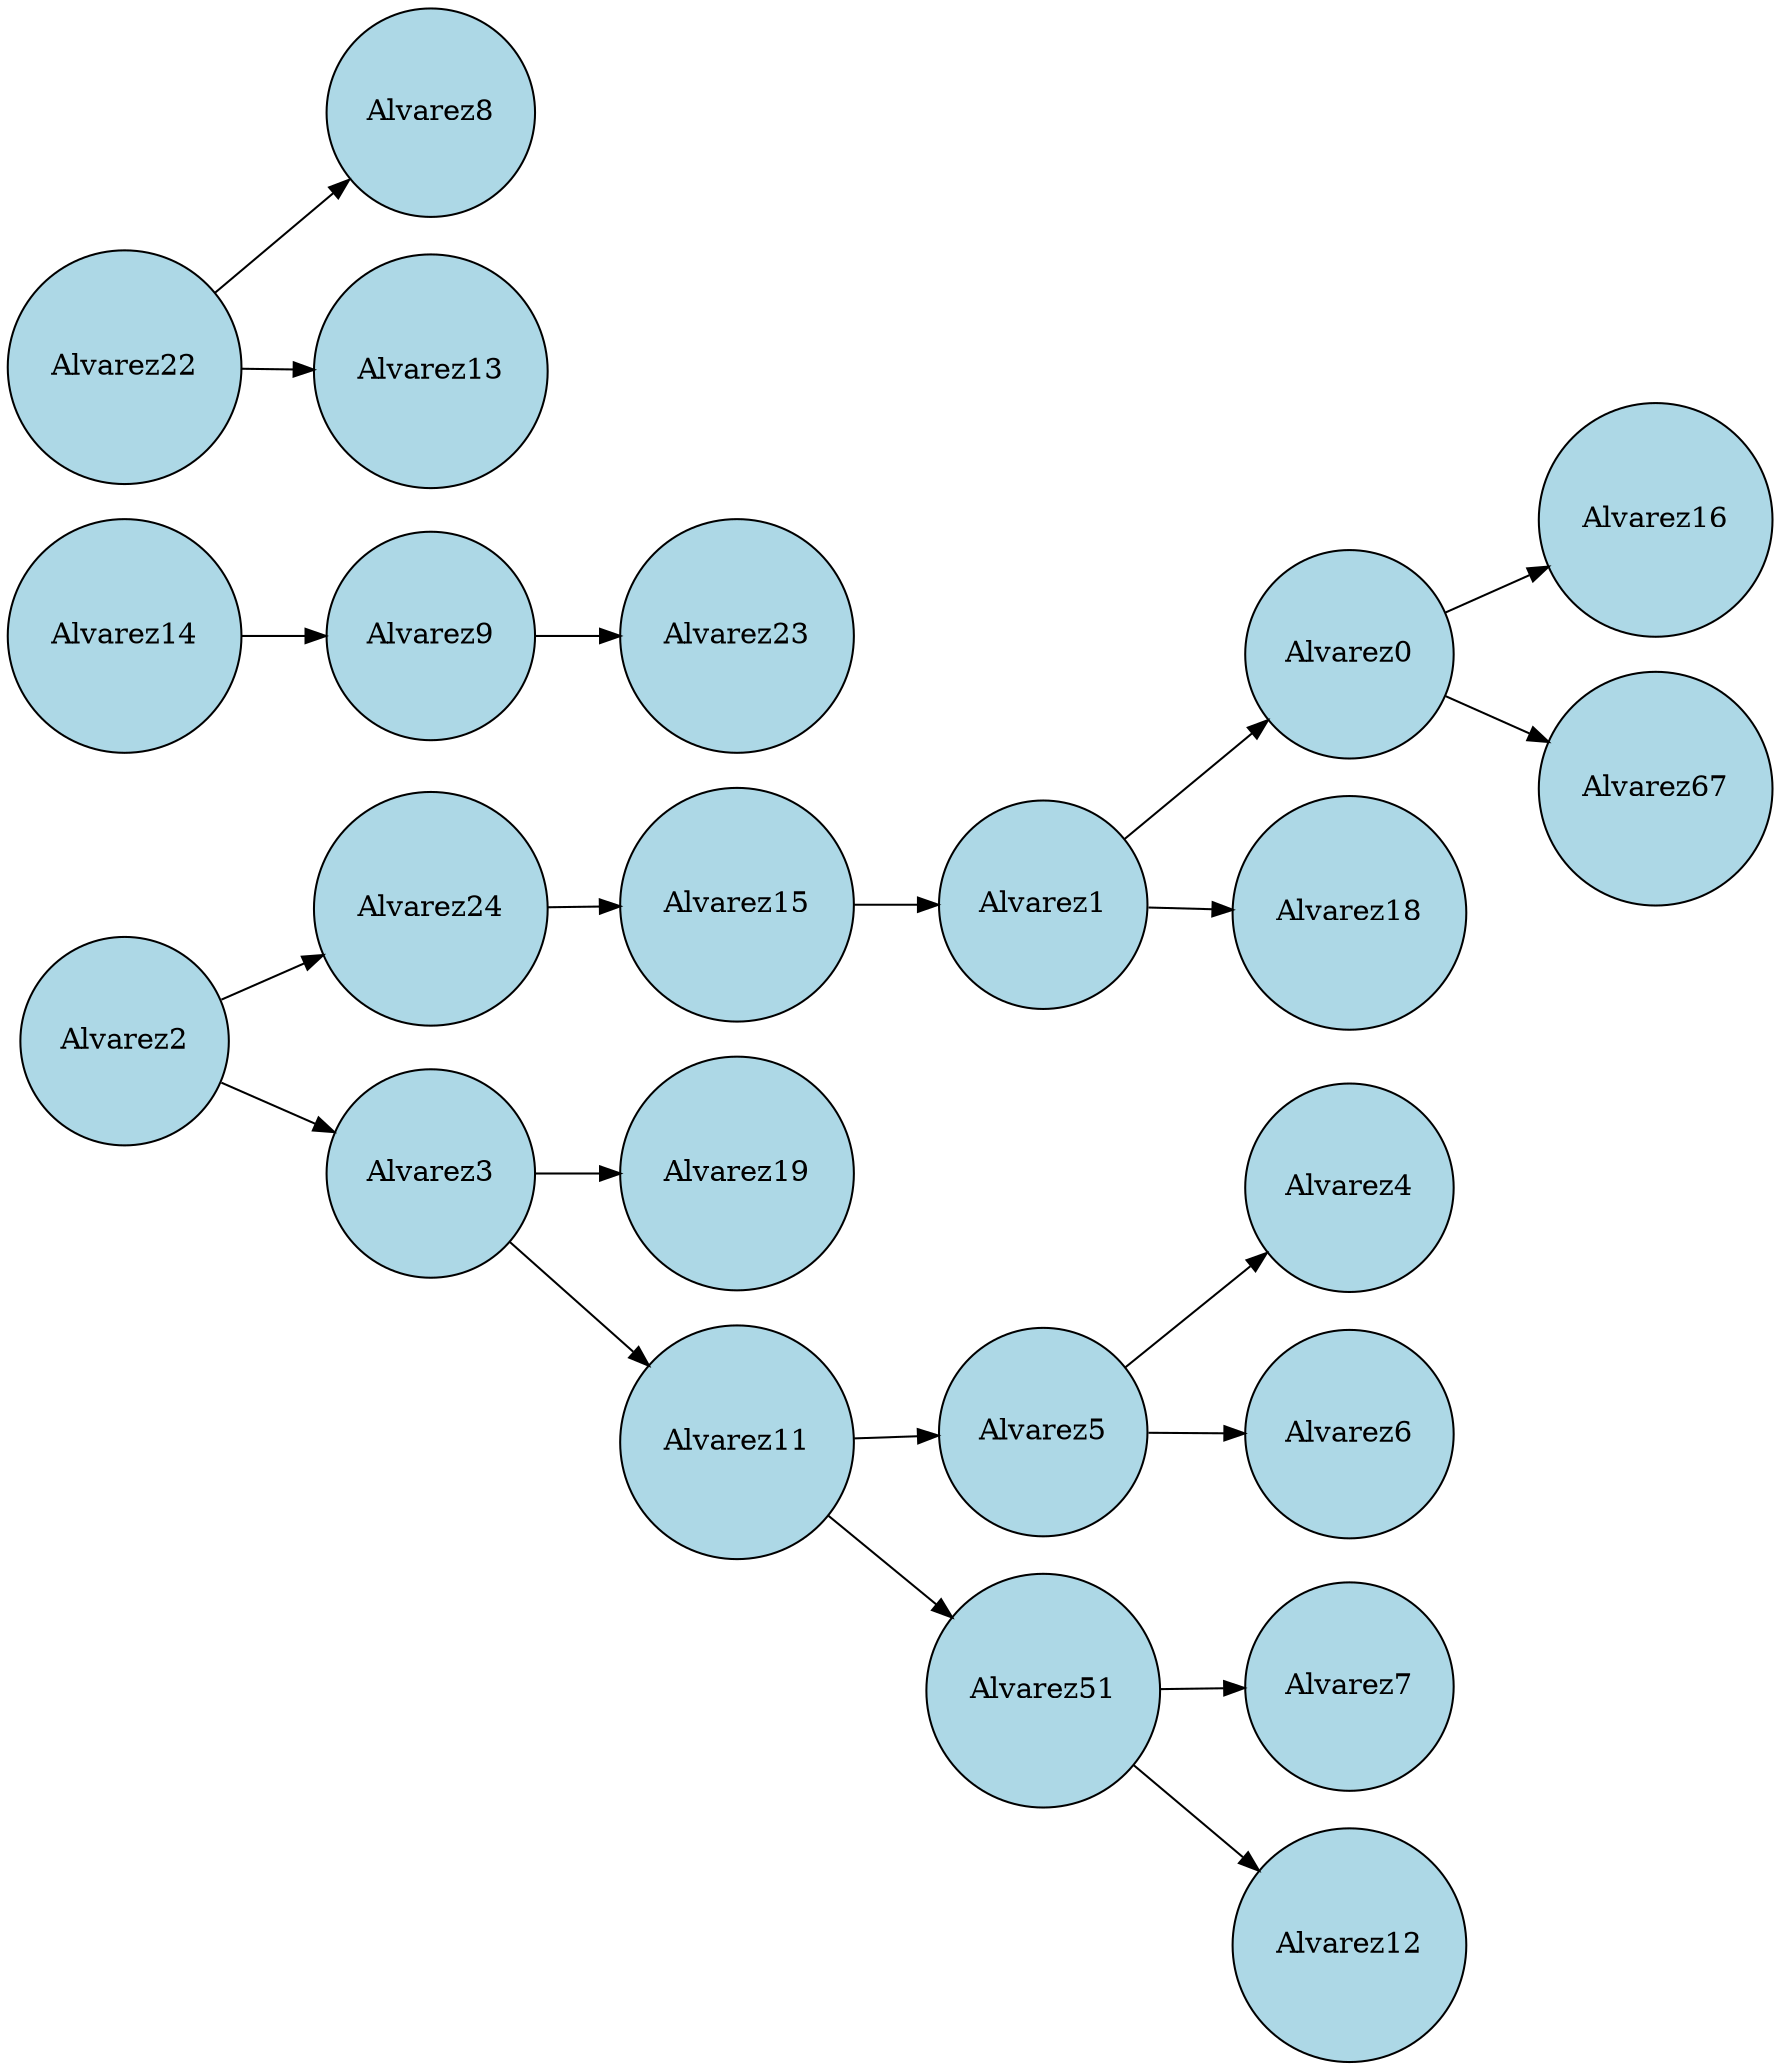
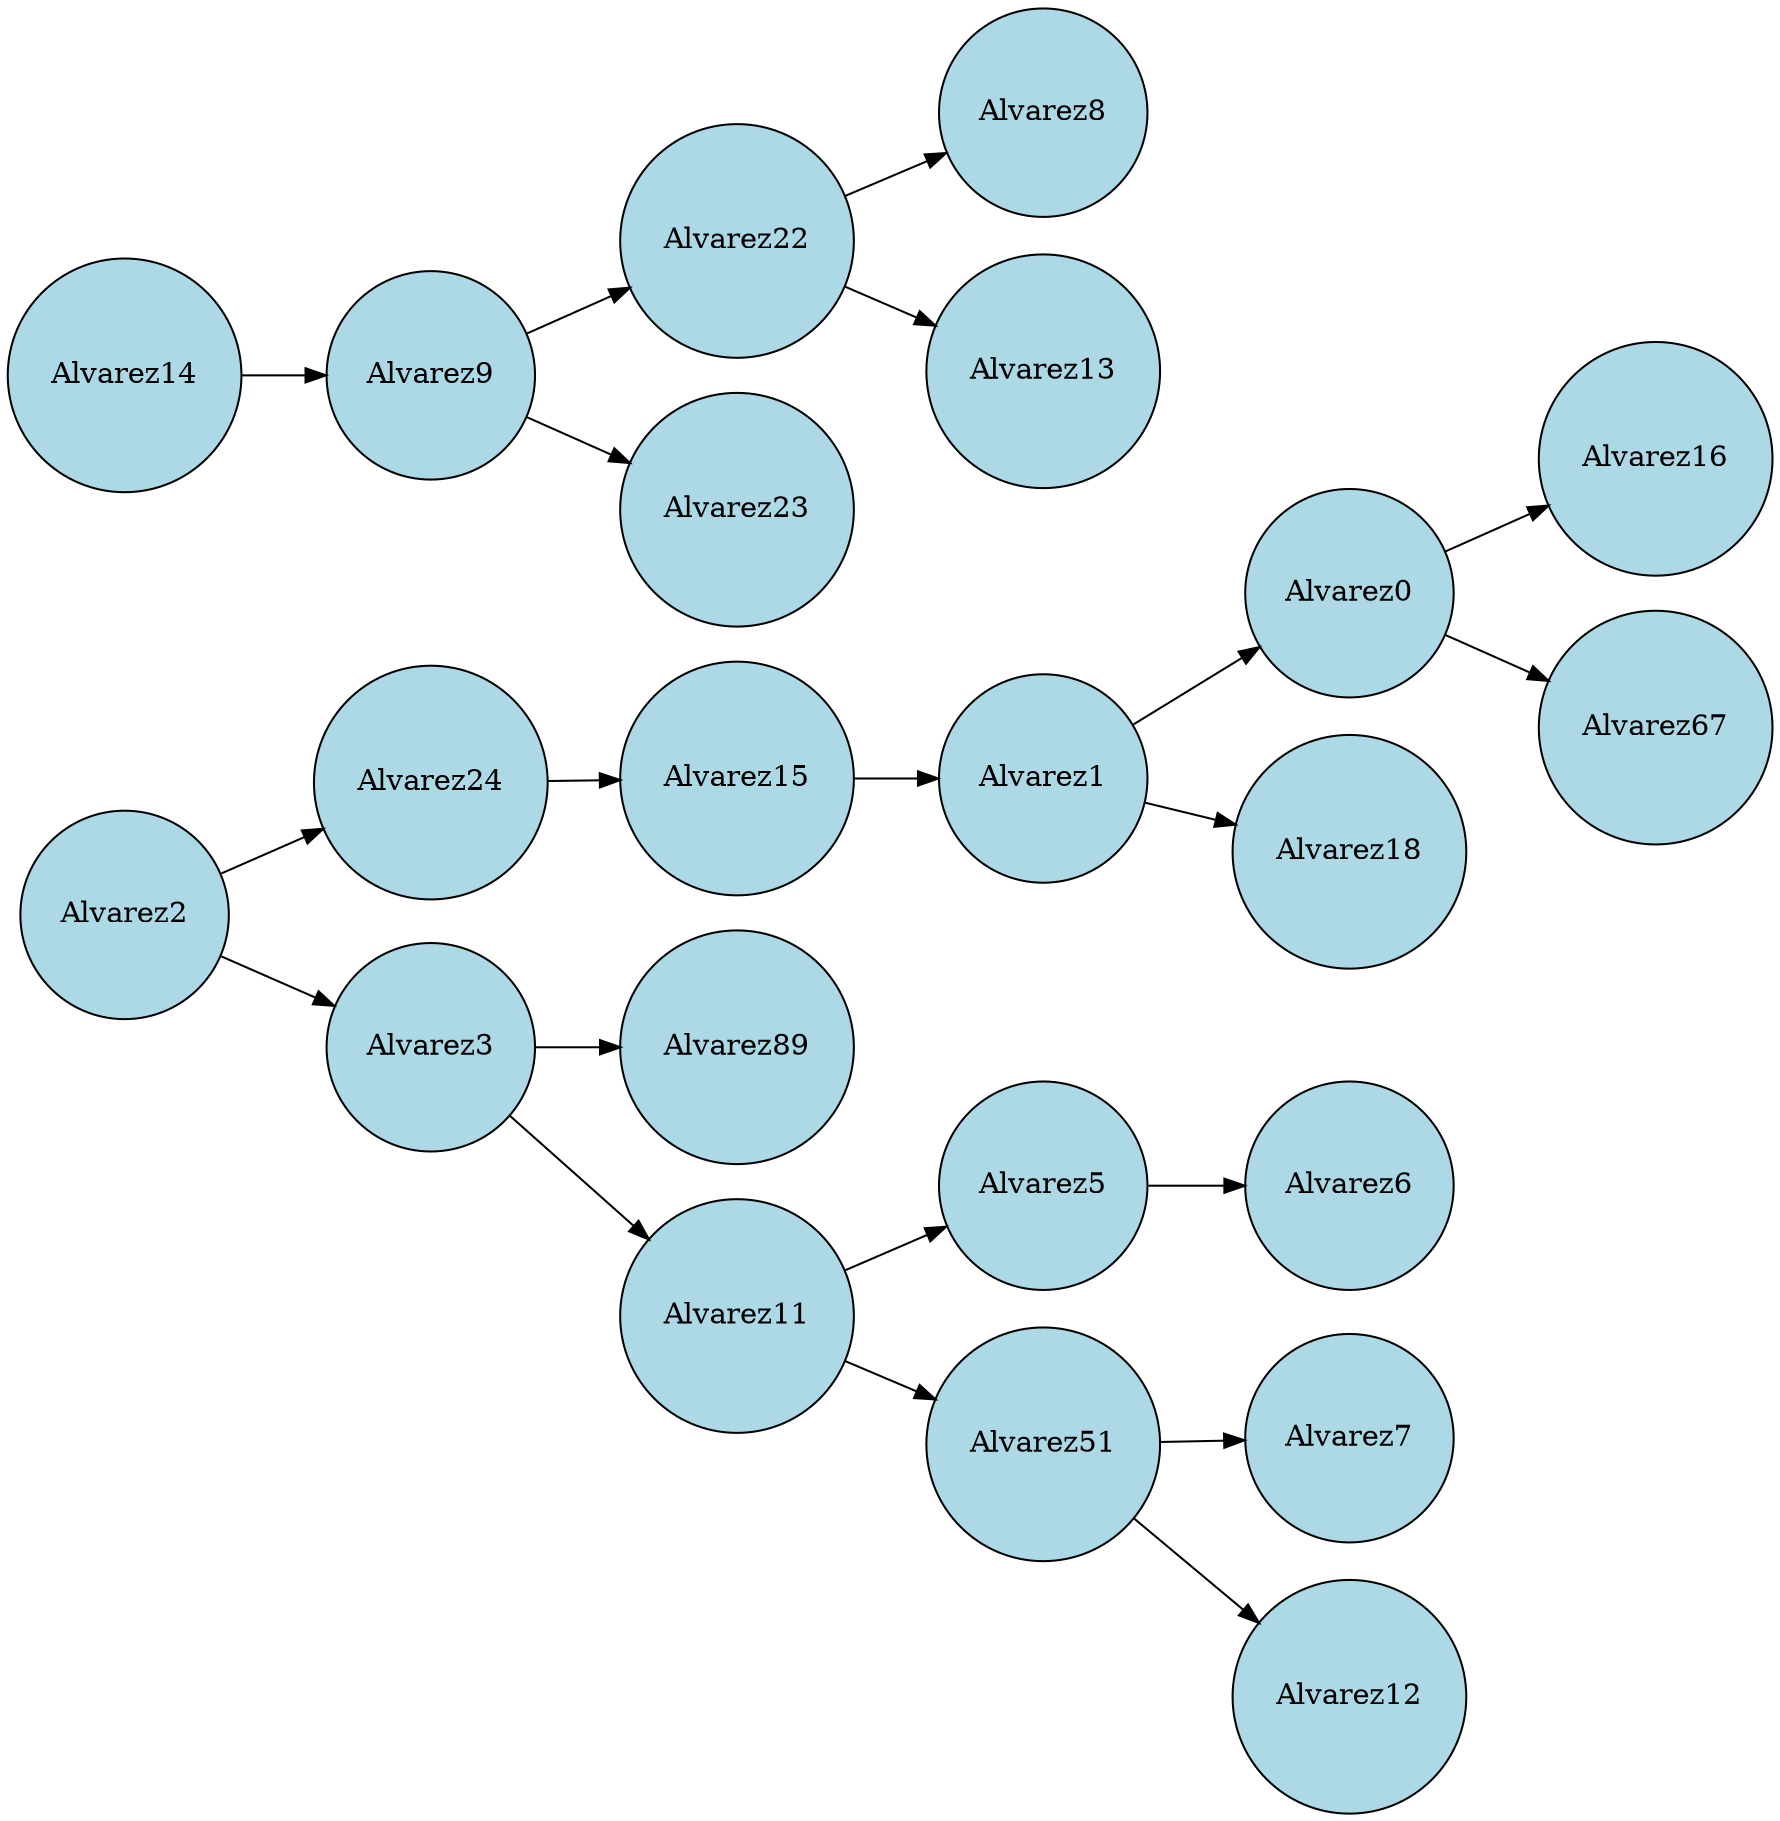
edge "Alvarez9" -> "Alvarez22": added
node "Alvarez19": label "Alvarez19" -> "Alvarez89"
node "Alvarez4": removed
